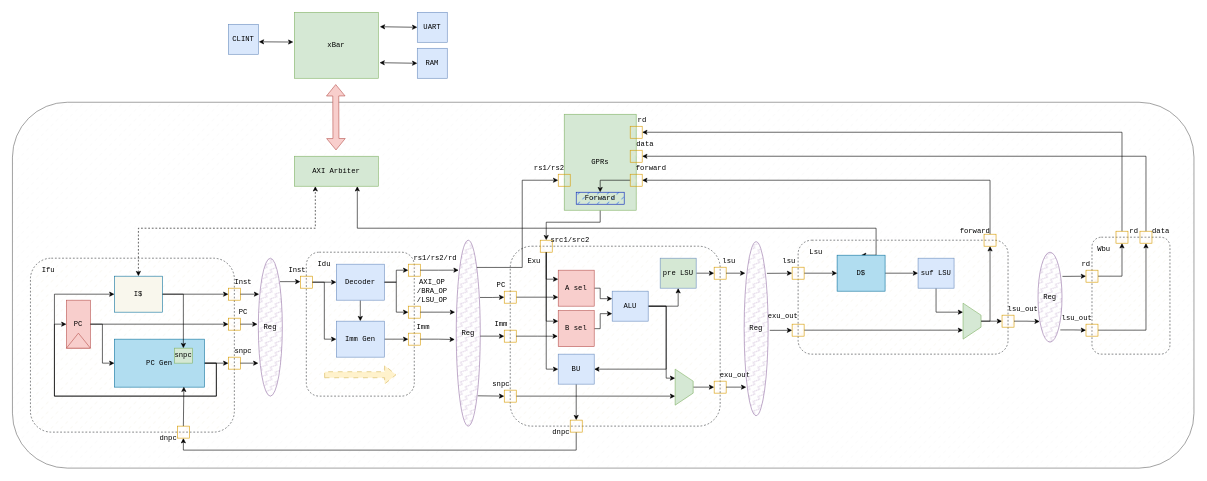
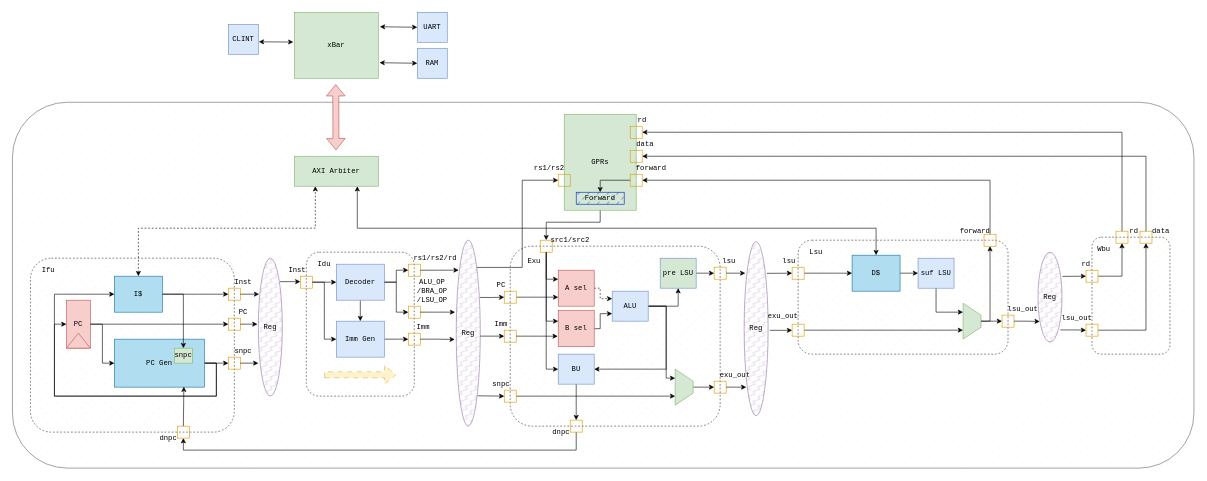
node "D$": moved (861, 273) -> (876, 273)
node "AXI_OP /BRA_OP /LSU_OP": label "AXI_OP /BRA_OP /LSU_OP" -> "ALU_OP /BRA_OP /LSU_OP"
node "I$": fillcolor #f9f7ed -> #b1ddf0
edge "A sel" -> "ALU": style solid -> dashed
